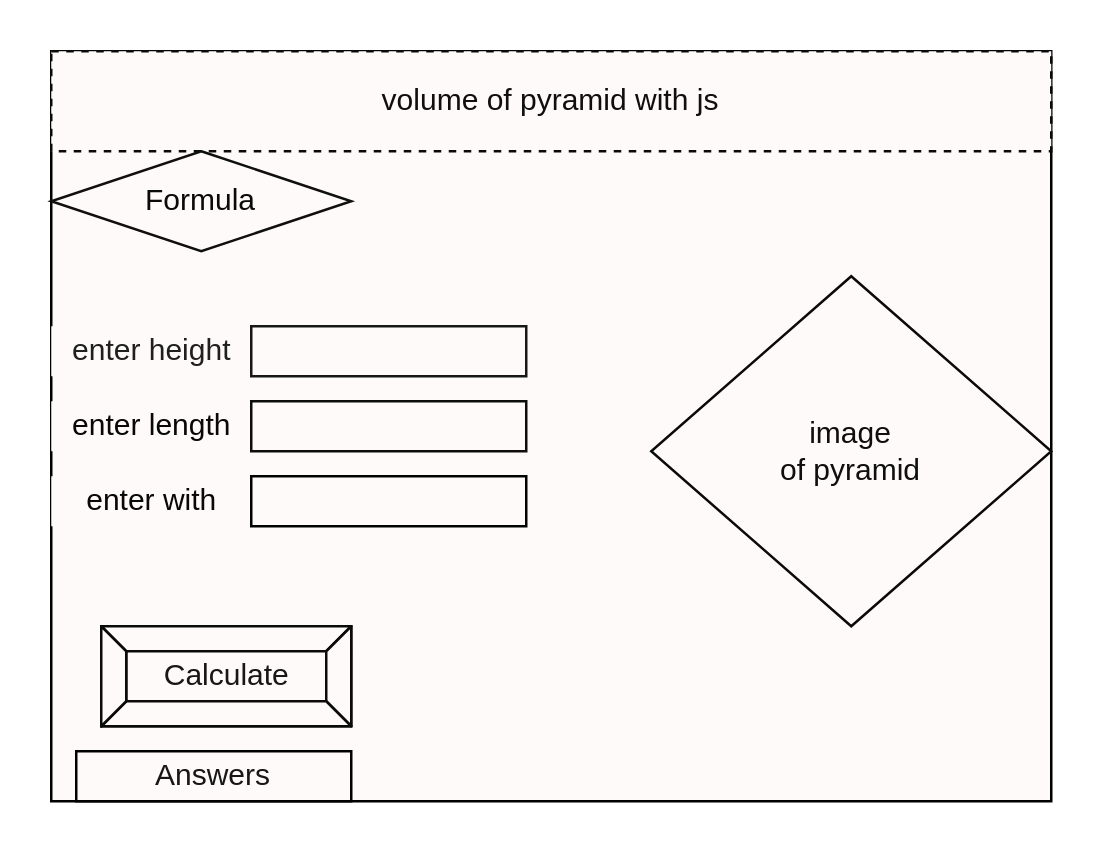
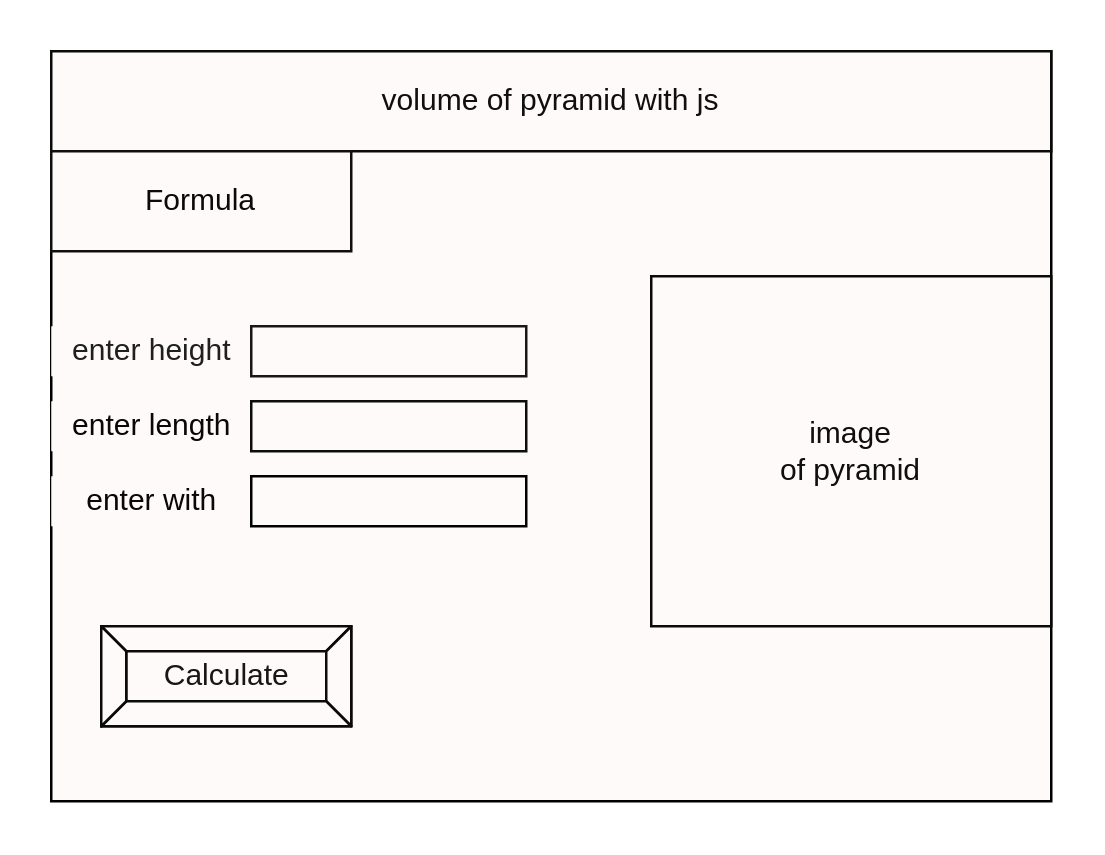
node "volume of pyramid with js": style dashed -> solid
node "Formula": shape diamond -> rectangle
node "image of pyramid": shape diamond -> rectangle
node "Answers": removed
